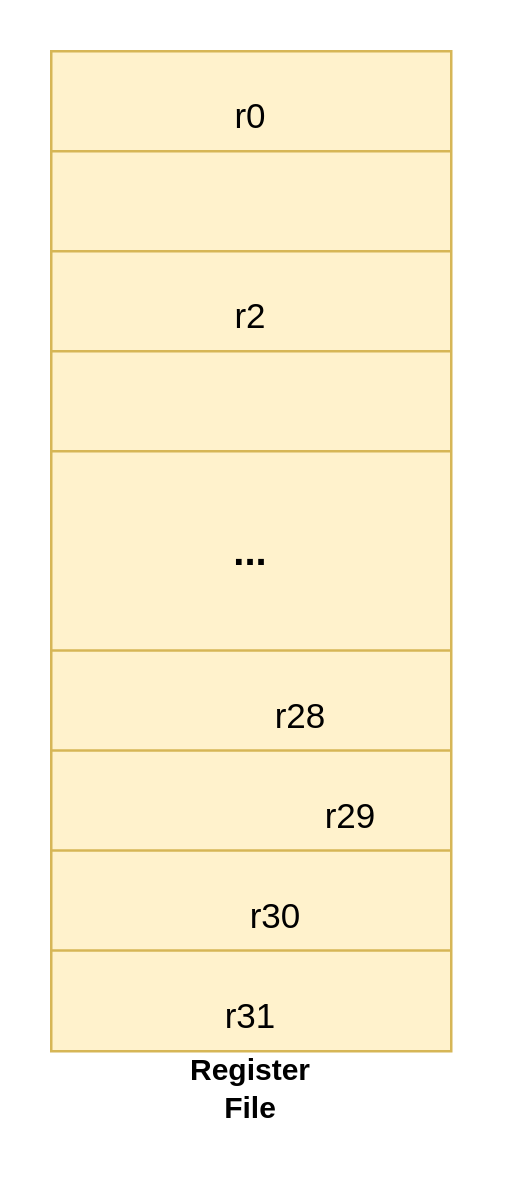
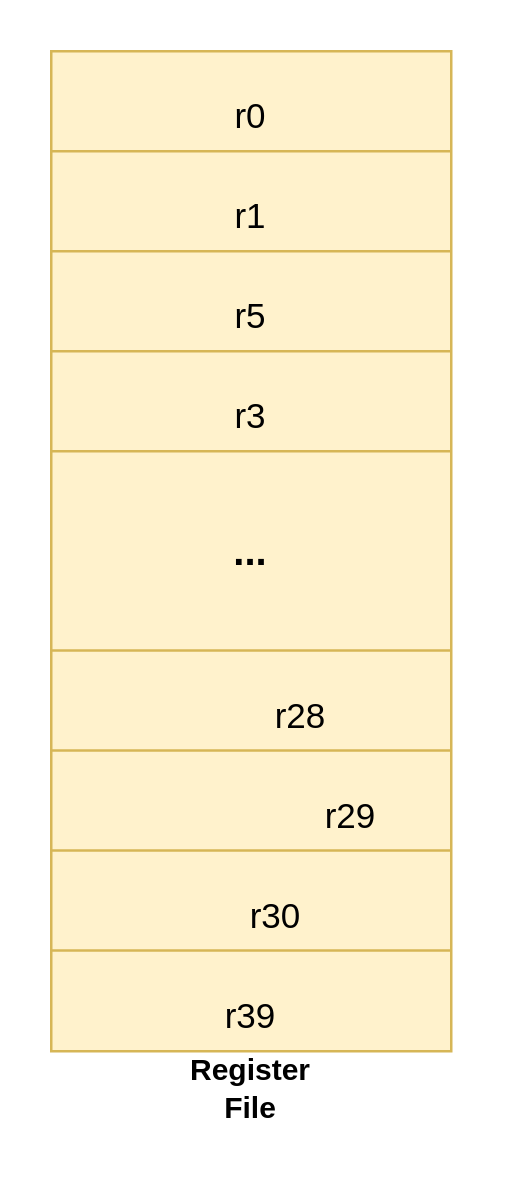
node "r1": added
node "r2": label "r2" -> "r5"
node "r3": added
node "r31": label "r31" -> "r39"
